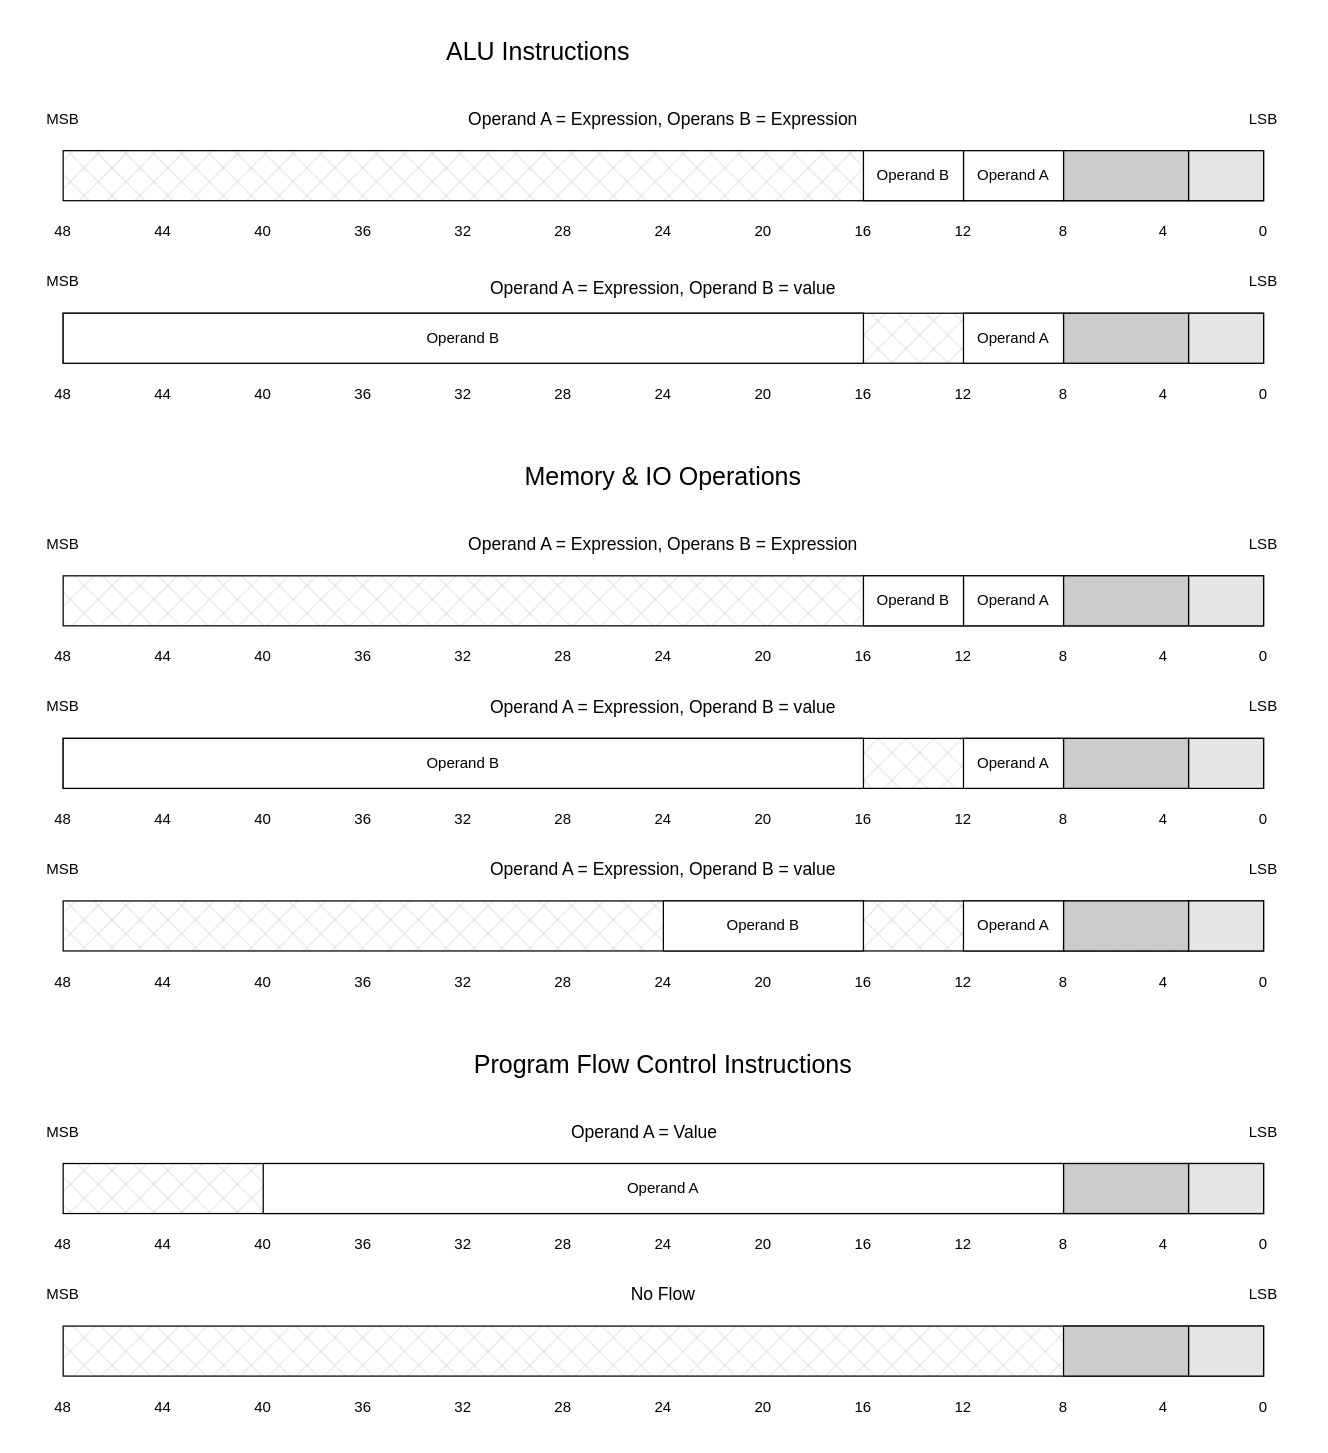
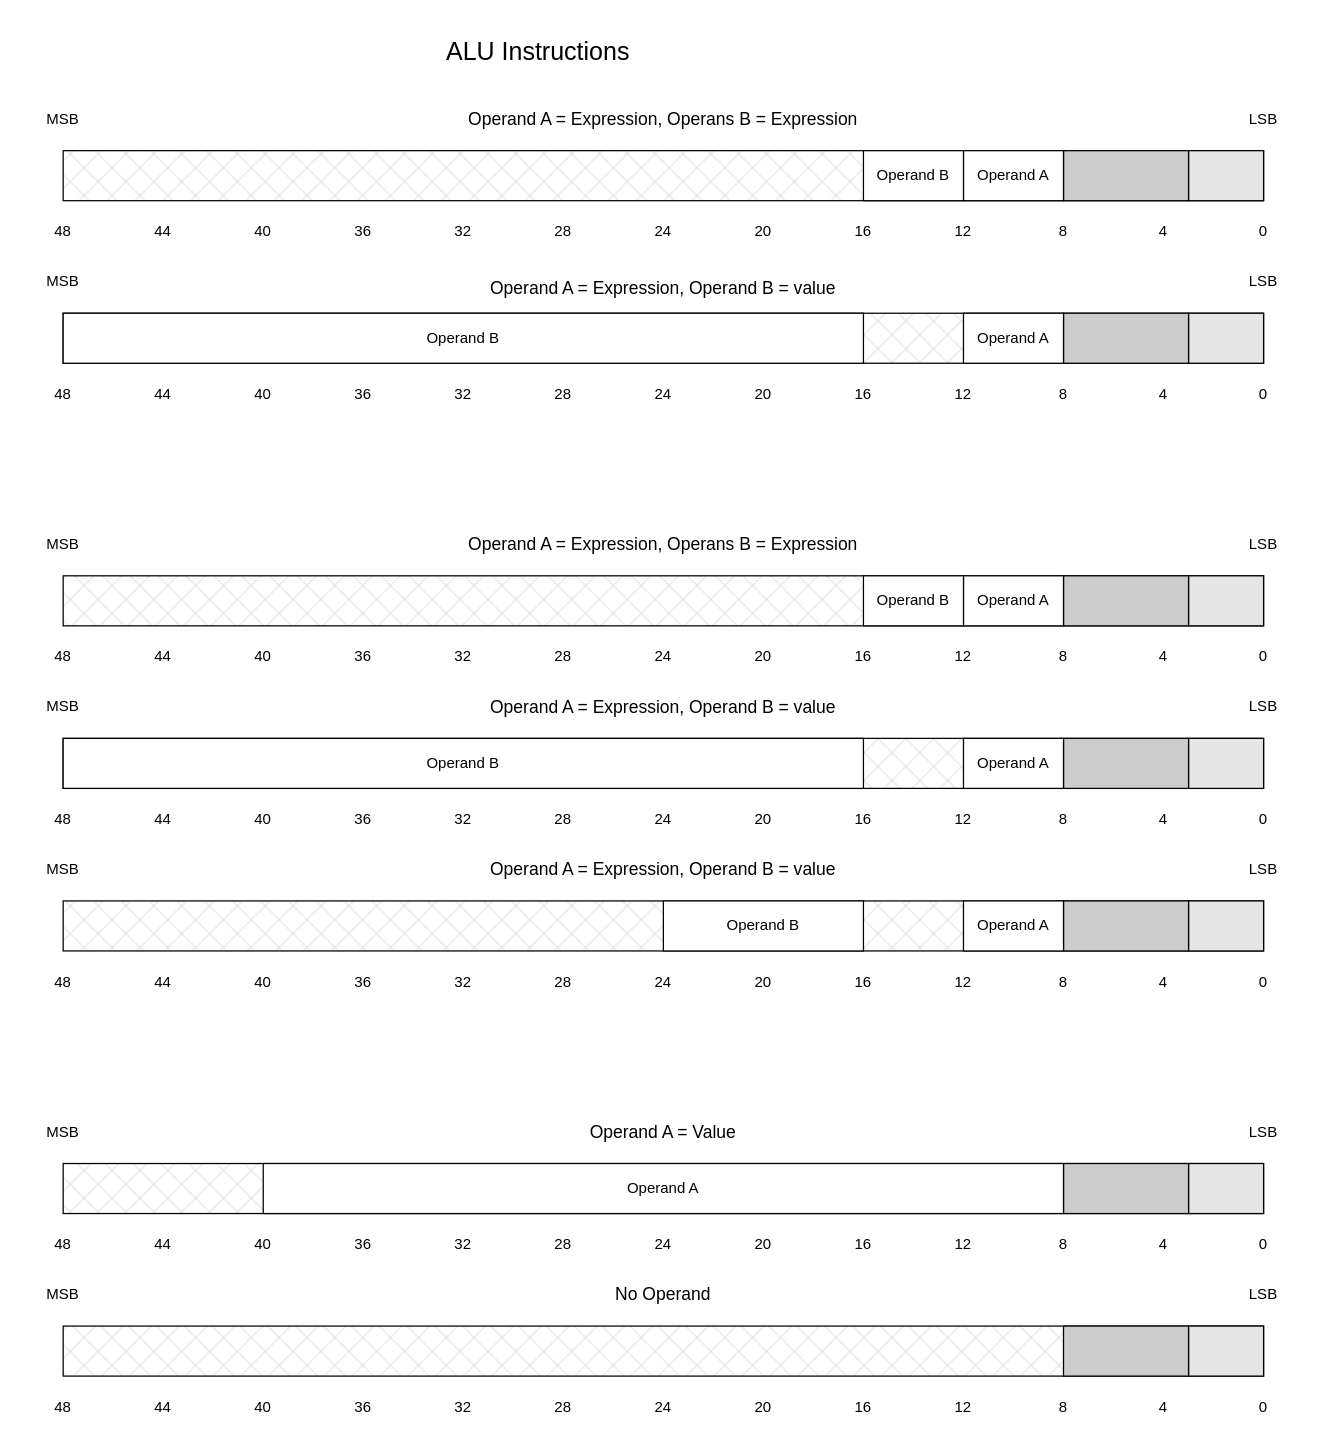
node "Memory & IO Operations": removed
node "Program Flow Control Instructions": removed
node "Operand A = Value": moved (644, 1132) -> (663, 1132)
node "No Flow": label "No Flow" -> "No Operand"
